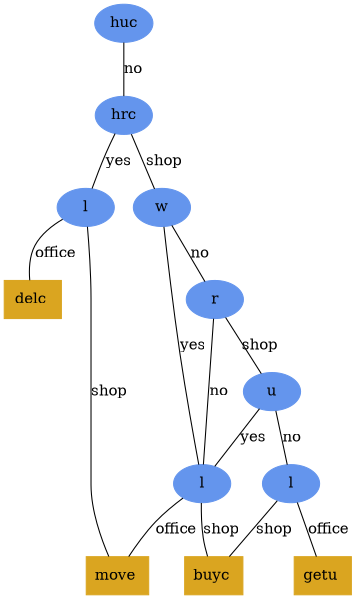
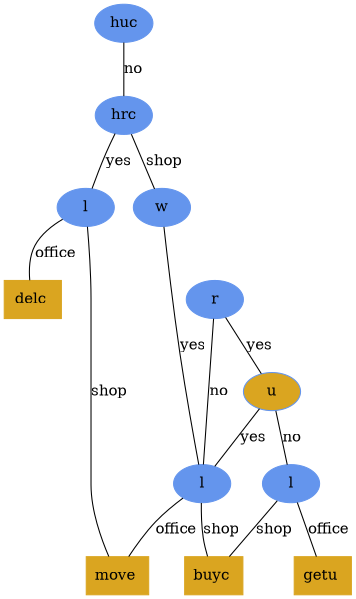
edge "w" -- "r": removed, label "no"
edge "r" -- "u": label "shop" -> "yes"
node "u": fillcolor cornflowerblue -> goldenrod
